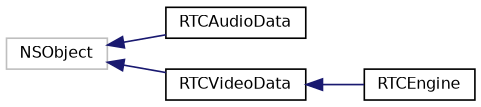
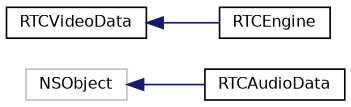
edge "RTCVideoData" -> "NSObject": removed
